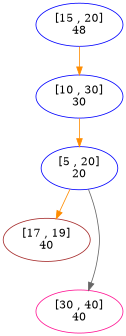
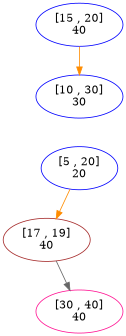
node "[15 , 20] 48": label "[15 , 20] 48" -> "[15 , 20] 40"
edge "[10 , 30] 30" -> "[5 , 20] 20": removed
edge "[5 , 20] 20" -> "[30 , 40] 40": now "[17 , 19] 40" -> "[30 , 40] 40"
